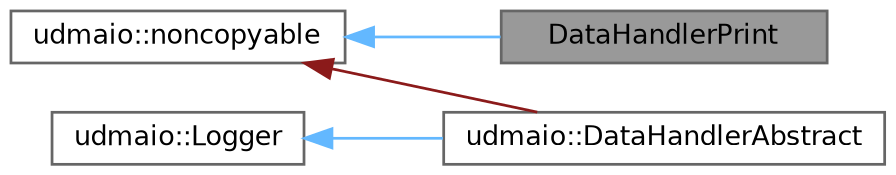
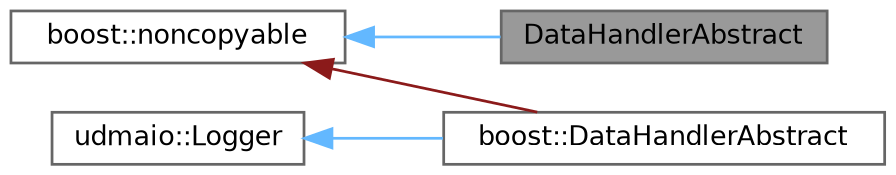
node "udmaio::noncopyable": label "udmaio::noncopyable" -> "boost::noncopyable"
node "DataHandlerPrint": label "DataHandlerPrint" -> "DataHandlerAbstract"
node "udmaio::DataHandlerAbstract": label "udmaio::DataHandlerAbstract" -> "boost::DataHandlerAbstract"
